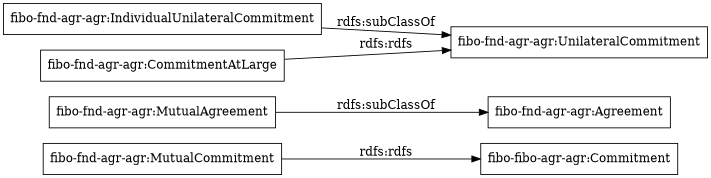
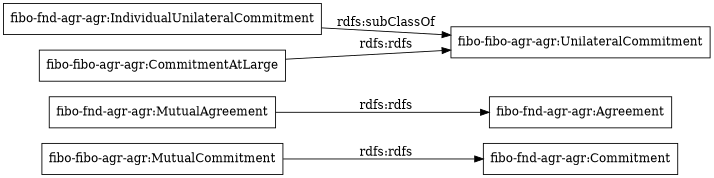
node "fibo-fnd-agr-agr:UnilateralCommitment": label "fibo-fnd-agr-agr:UnilateralCommitment" -> "fibo-fibo-agr-agr:UnilateralCommitment"
node "fibo-fnd-agr-agr:CommitmentAtLarge": label "fibo-fnd-agr-agr:CommitmentAtLarge" -> "fibo-fibo-agr-agr:CommitmentAtLarge"
edge "fibo-fnd-agr-agr:MutualAgreement" -> "fibo-fnd-agr-agr:Agreement": label "rdfs:subClassOf" -> "rdfs:rdfs"
node "fibo-fnd-agr-agr:MutualCommitment": label "fibo-fnd-agr-agr:MutualCommitment" -> "fibo-fibo-agr-agr:MutualCommitment"
node "fibo-fibo-agr-agr:Commitment": label "fibo-fibo-agr-agr:Commitment" -> "fibo-fnd-agr-agr:Commitment"
